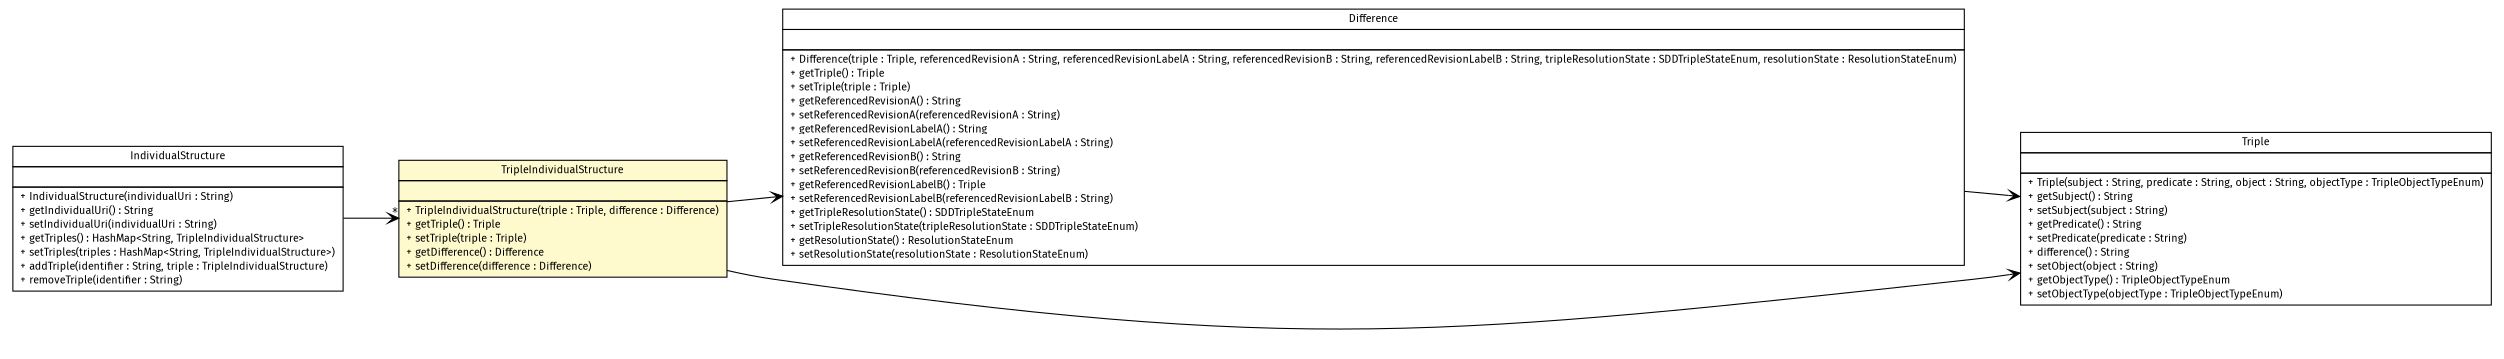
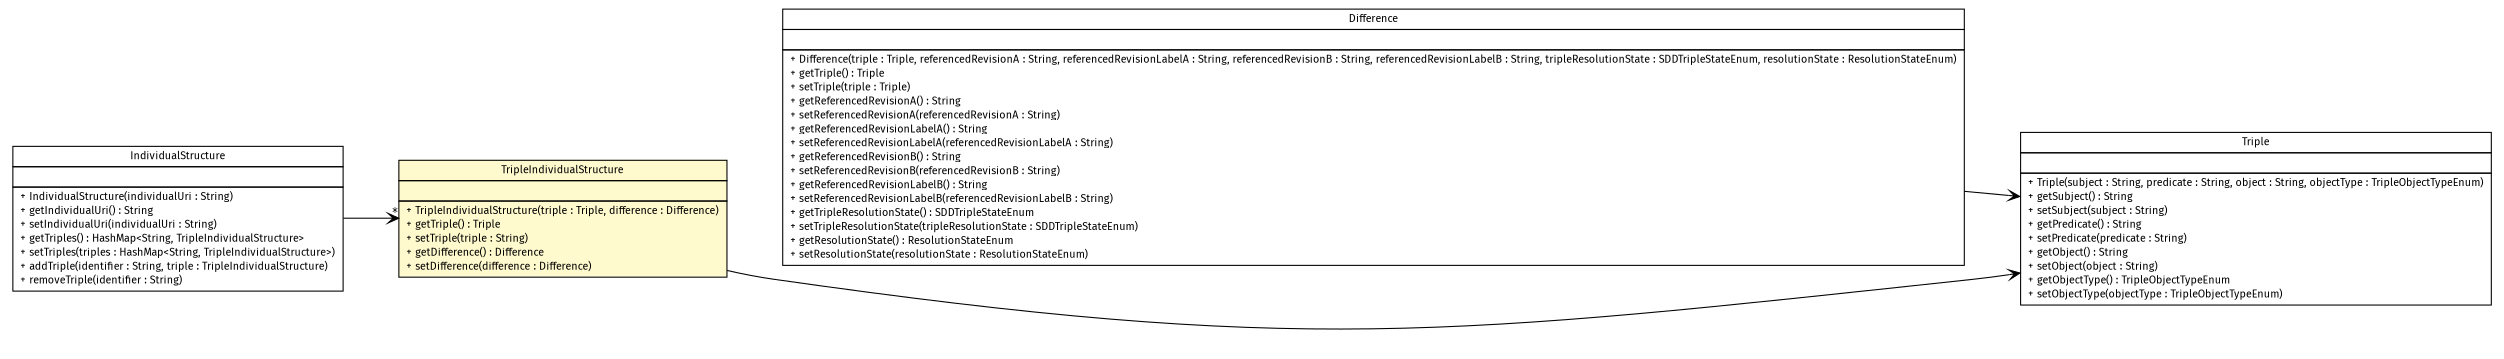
node "Difference": text "+ getReferencedRevisionLabelB() : Triple" -> "+ getReferencedRevisionLabelB() : String"
edge "TripleIndividualStructure" -> "Difference": removed
node "TripleIndividualStructure": text "+ setTriple(triple : Triple)" -> "+ setTriple(triple : String)"
node "Triple": text "+ difference() : String" -> "+ getObject() : String"
